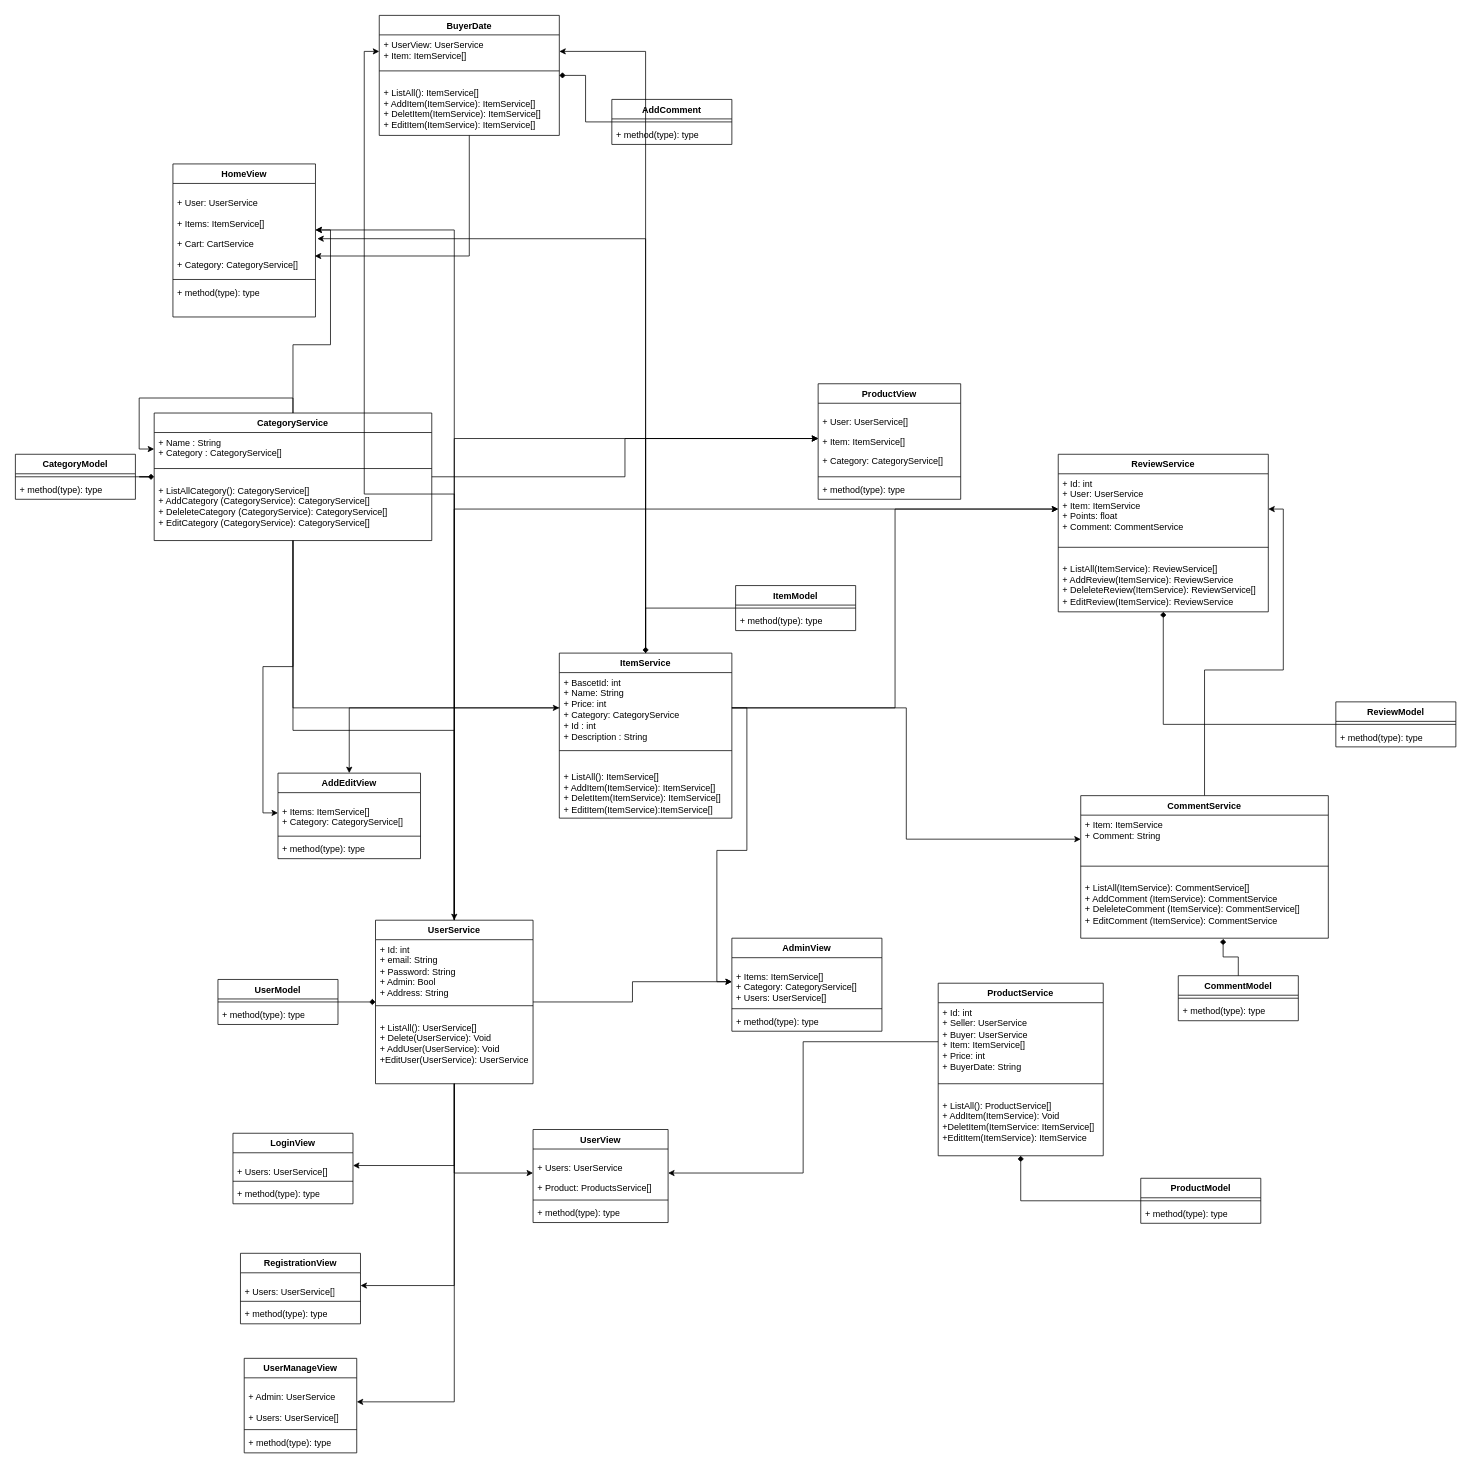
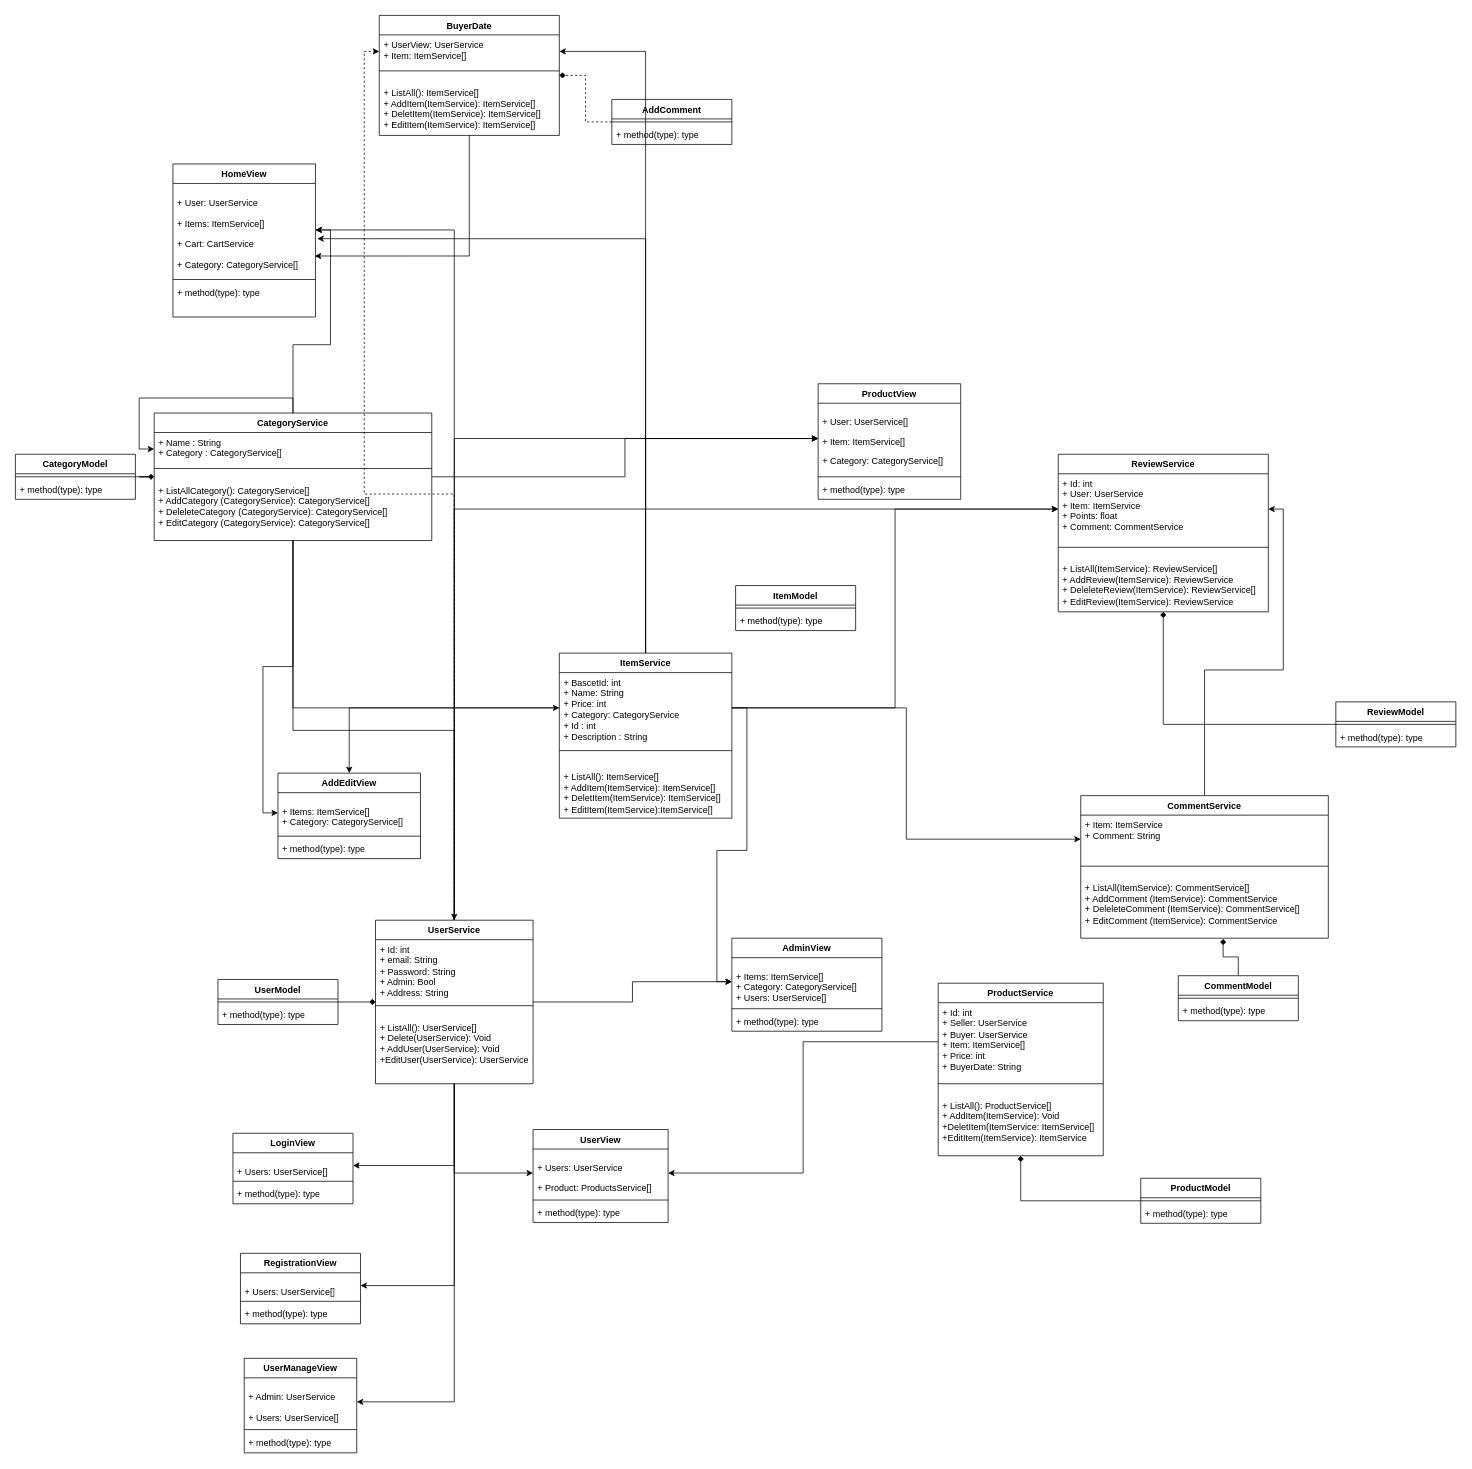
edge "AddComment" -> "BuyerDate": style solid -> dashed
edge "UserService" -> "+ UserView: UserService + Item: ItemService[]": style solid -> dashed
edge "ItemModel" -> "ItemService": removed
